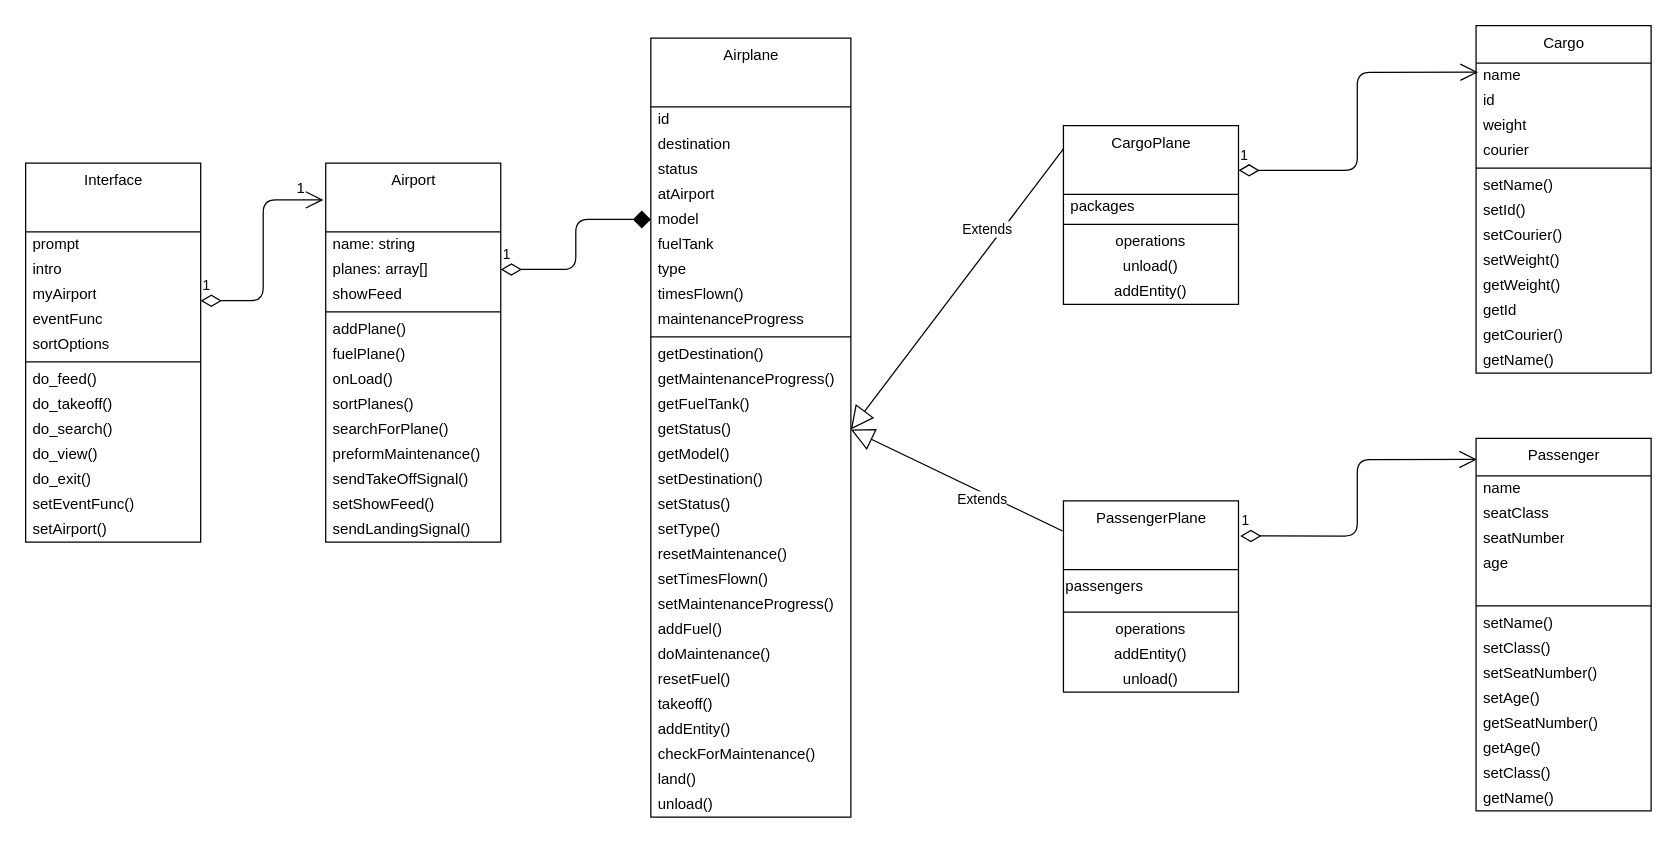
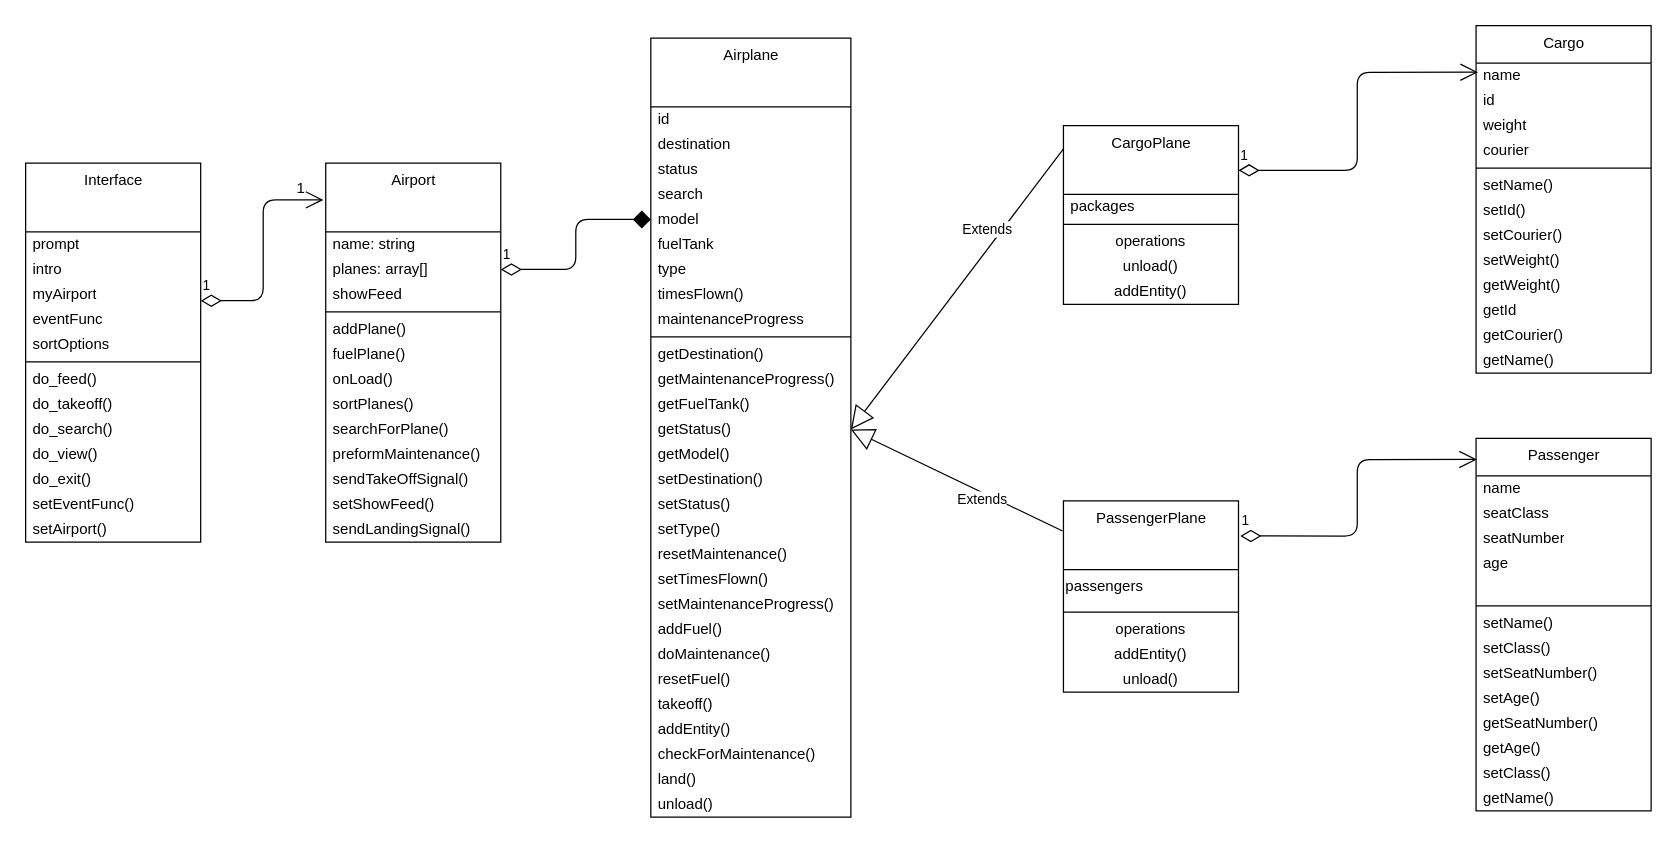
node "atAirport": label "atAirport" -> "search"
